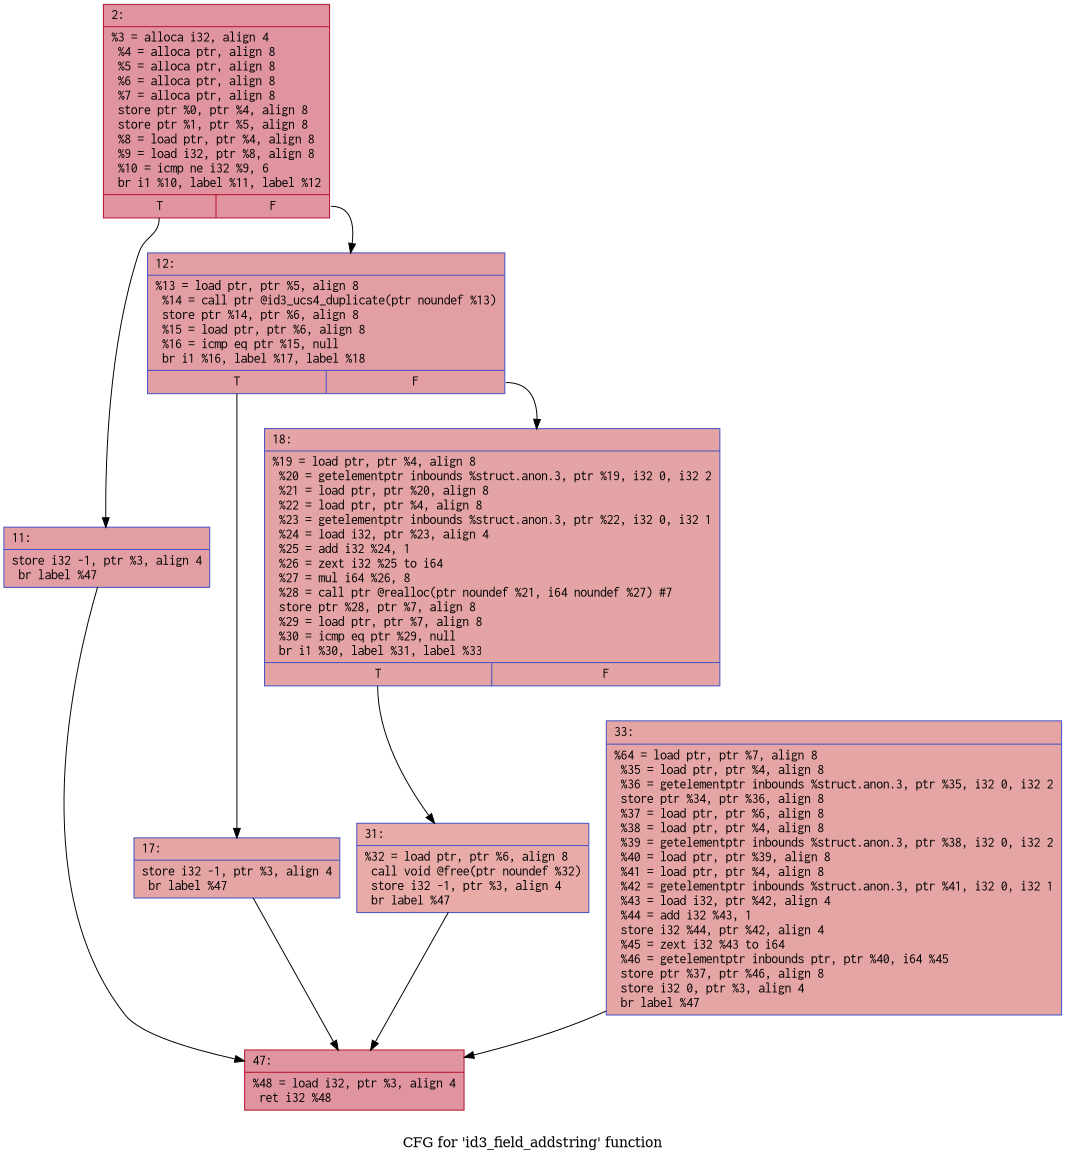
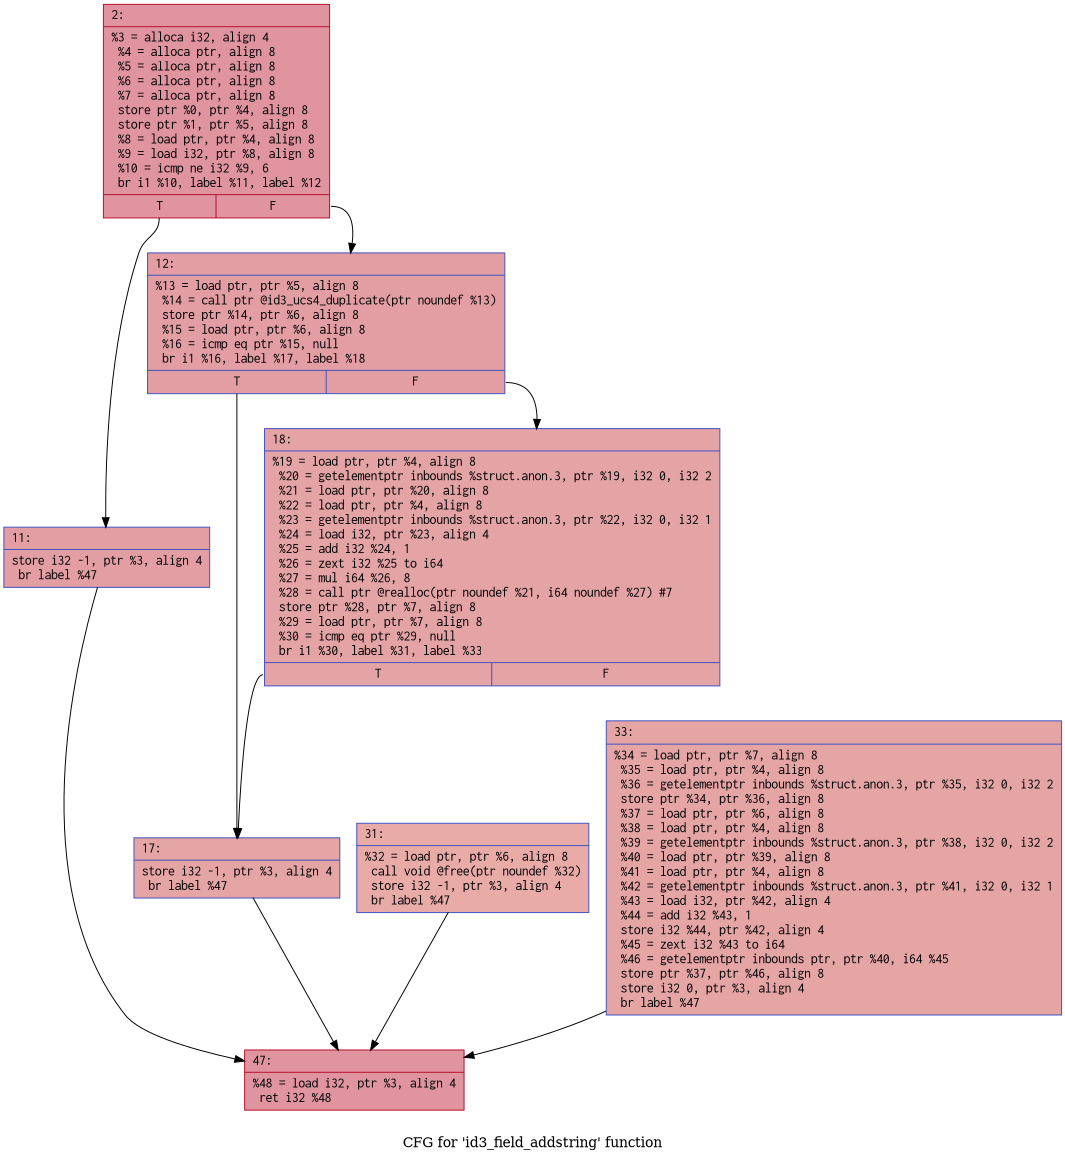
edge "18:" -> "31:": now "18:" -> "17:"
node "33:": text "%64 = load ptr, ptr %7, align 8" -> "%34 = load ptr, ptr %7, align 8"
